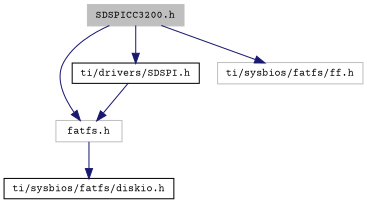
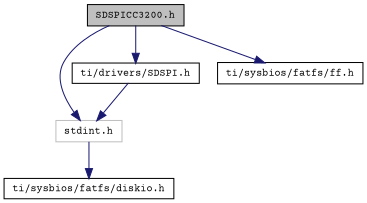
node "SDSPICC3200.h": color grey75 -> black
node "ti/sysbios/fatfs/ff.h": color grey75 -> black
node "fatfs.h": label "fatfs.h" -> "stdint.h"
